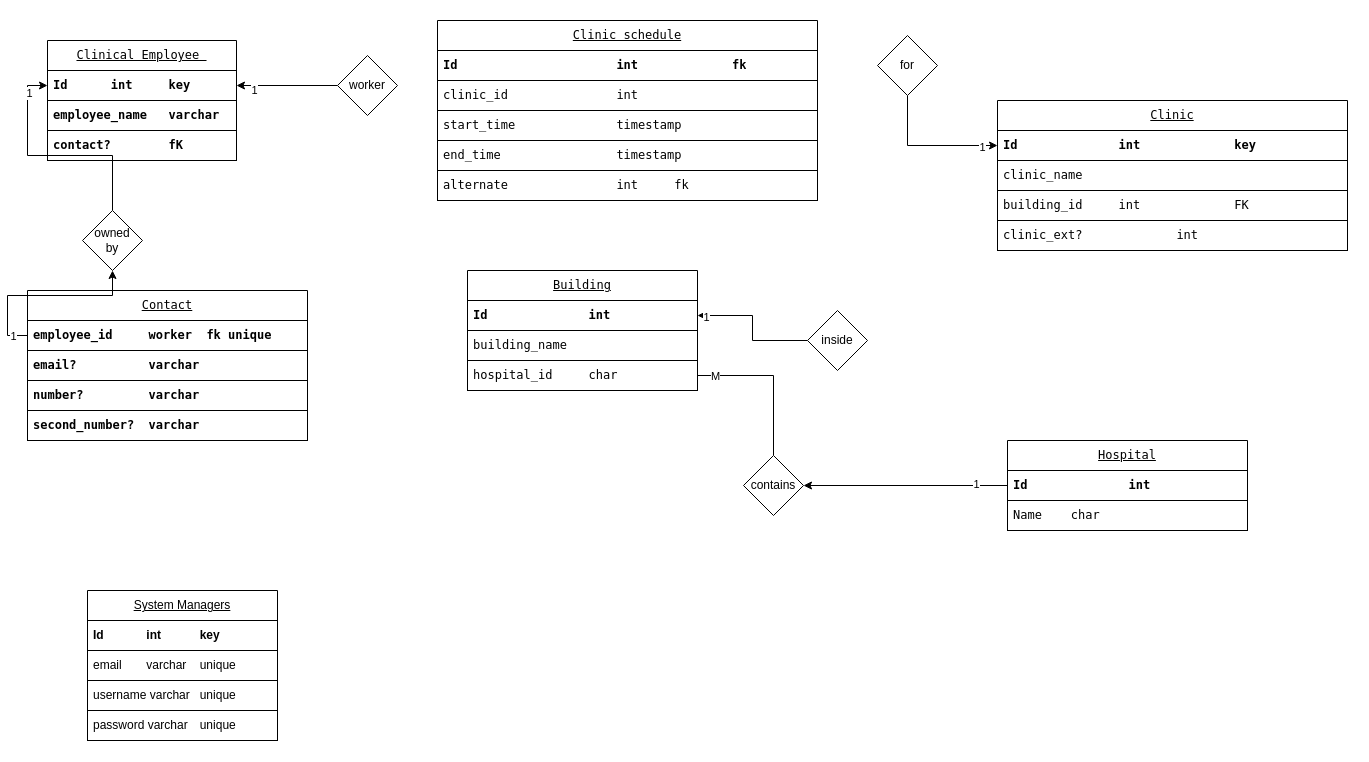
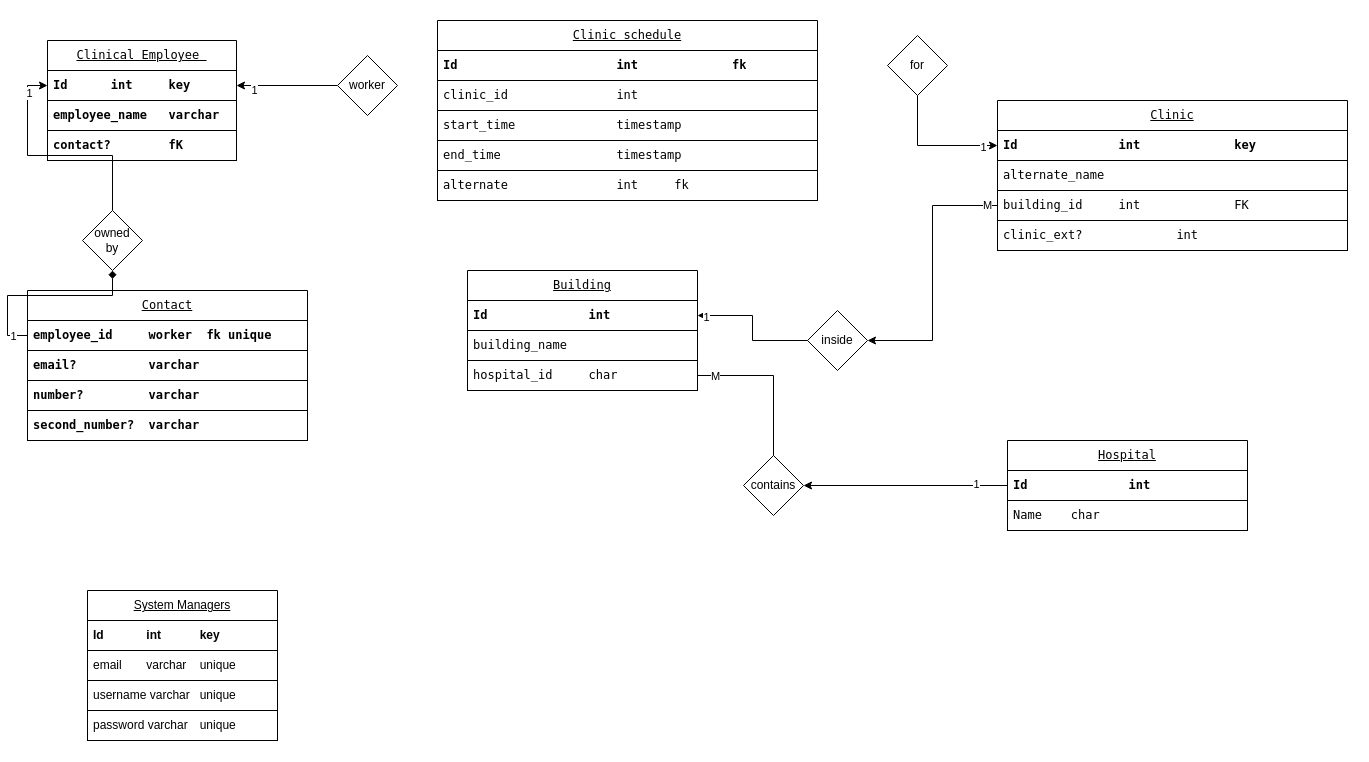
node "for": moved (908, 66) -> (918, 66)
node "clinic_name": label "clinic_name" -> "alternate_name"
edge "building_id int FK" -> "inside": added, label "M"
edge "employee_id worker fk unique" -> "owned by": arrowhead classic -> diamond
